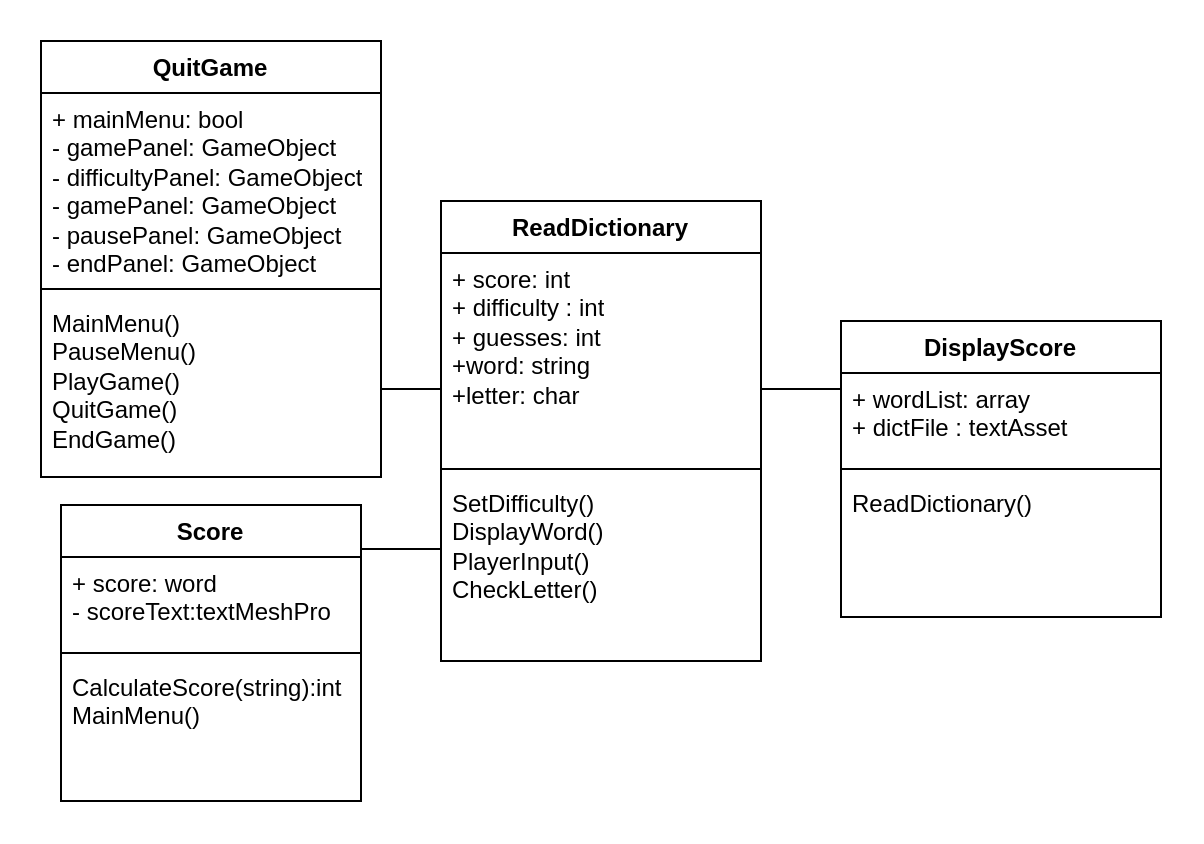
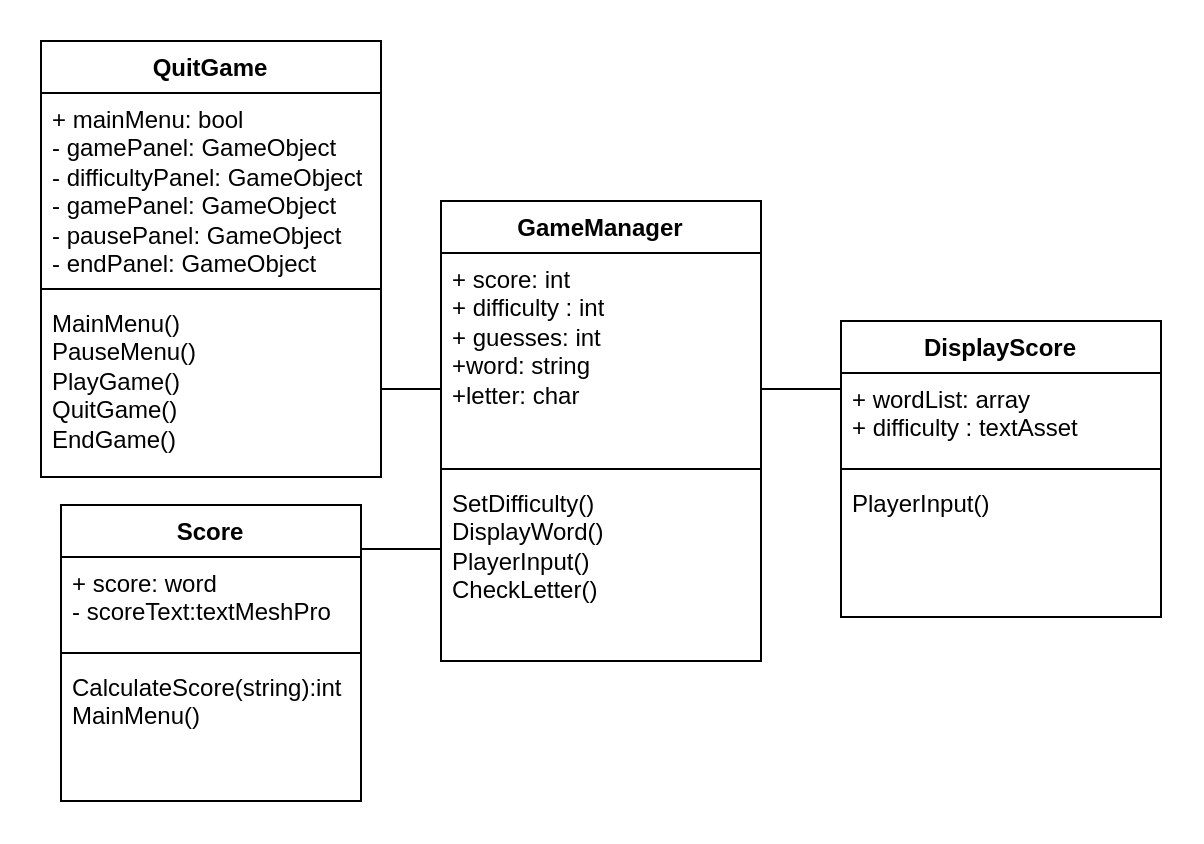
node "ReadDictionary": label "ReadDictionary" -> "GameManager"
node "+ wordList: array + dictFile : textAsset": label "+ wordList: array + dictFile : textAsset" -> "+ wordList: array + difficulty : textAsset"
node "ReadDictionary()": label "ReadDictionary()" -> "PlayerInput()"
